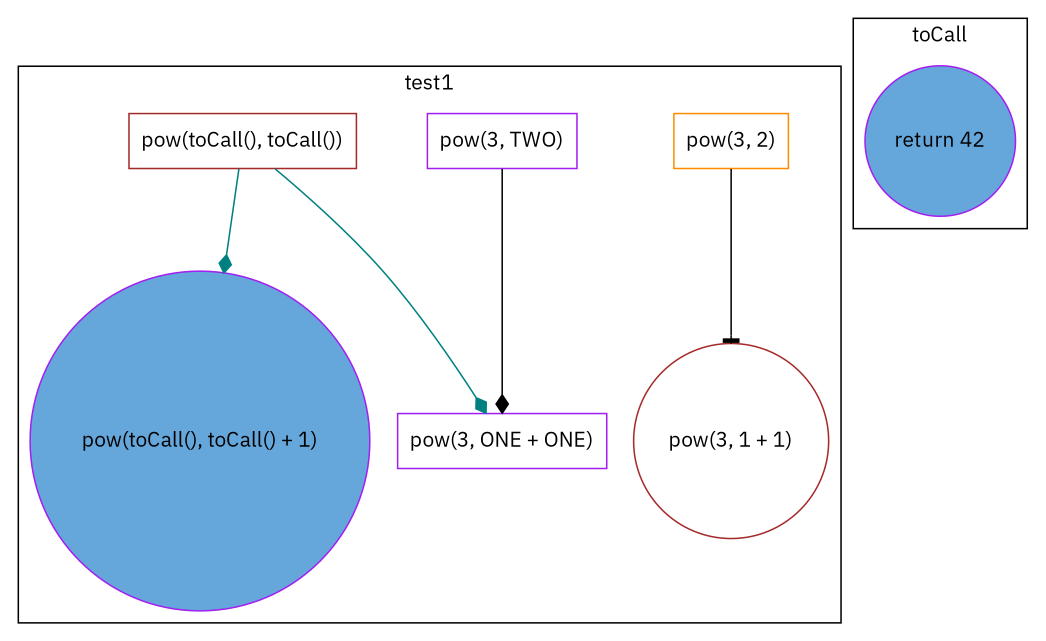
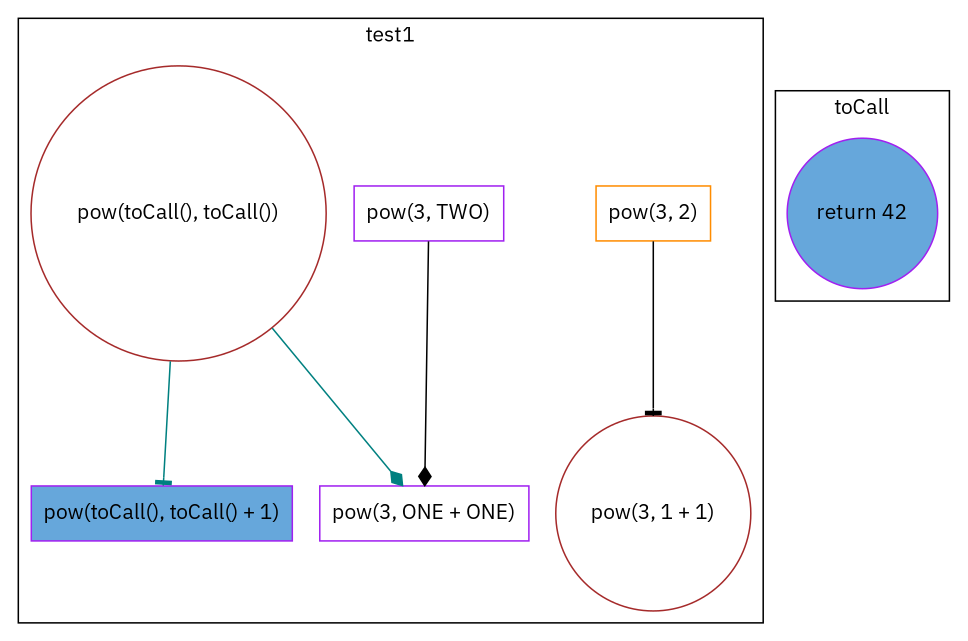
node "pow(toCall(), toCall())": shape box -> circle
edge "pow(toCall(), toCall())" -> "pow(toCall(), toCall() + 1)": arrowhead diamond -> tee
node "pow(toCall(), toCall() + 1)": shape circle -> box
